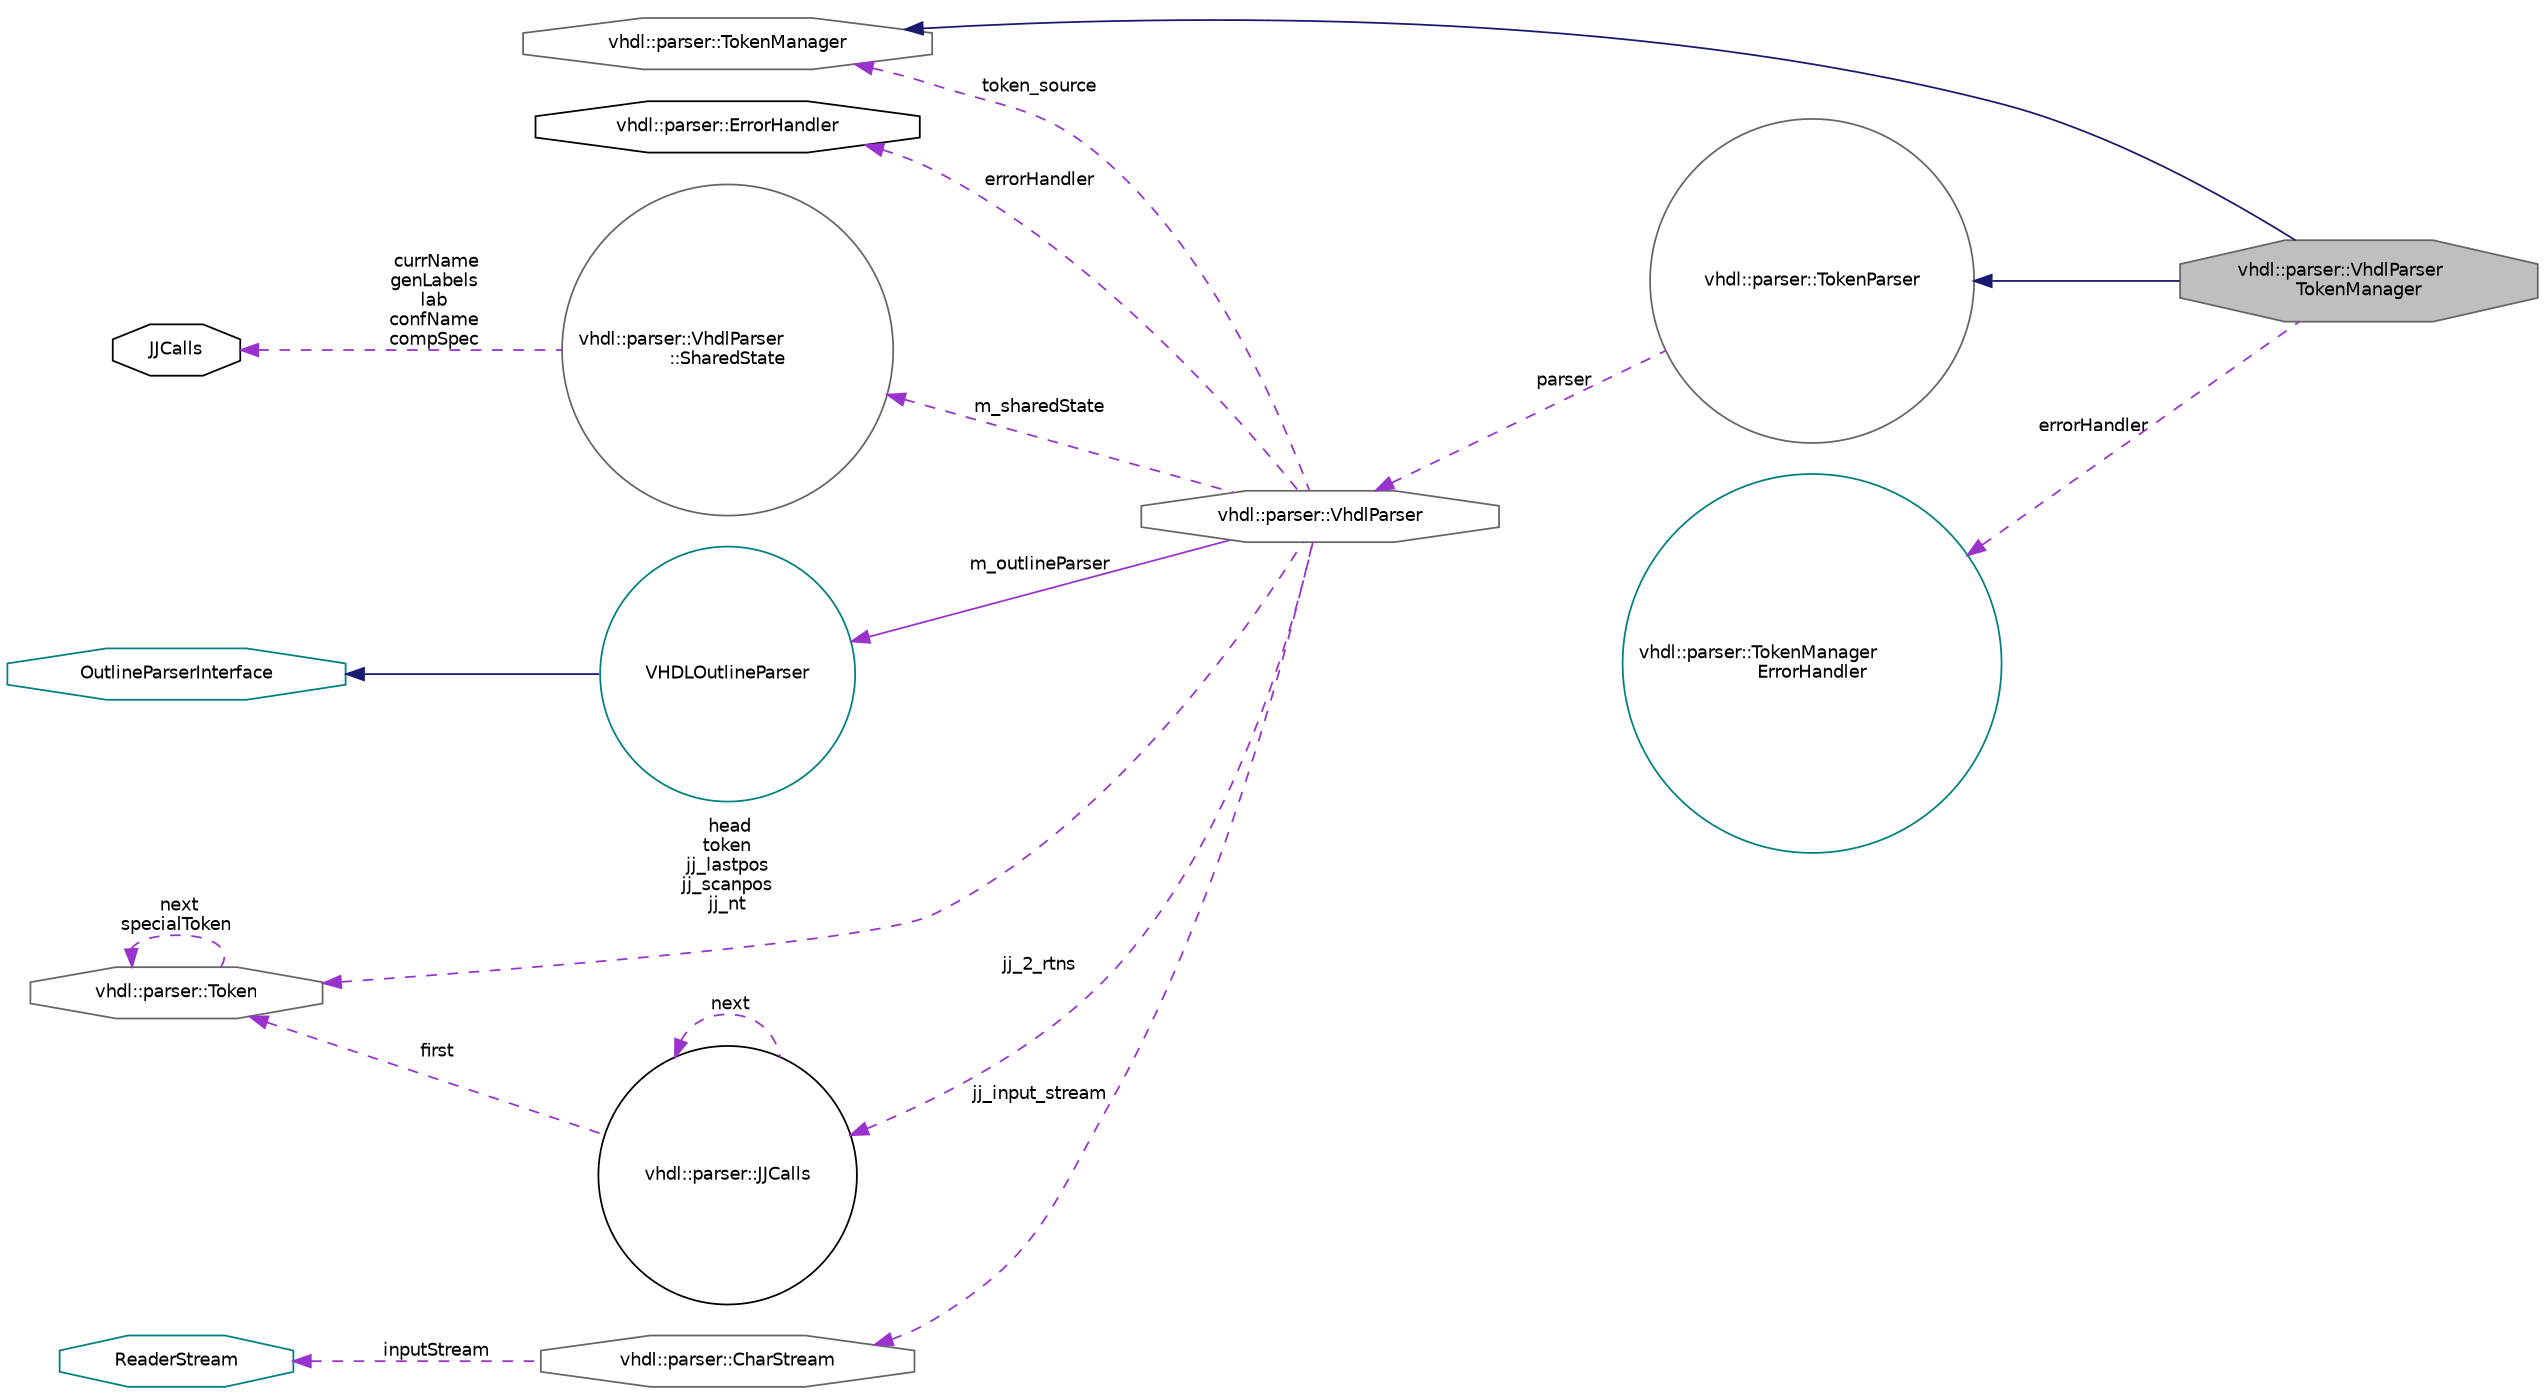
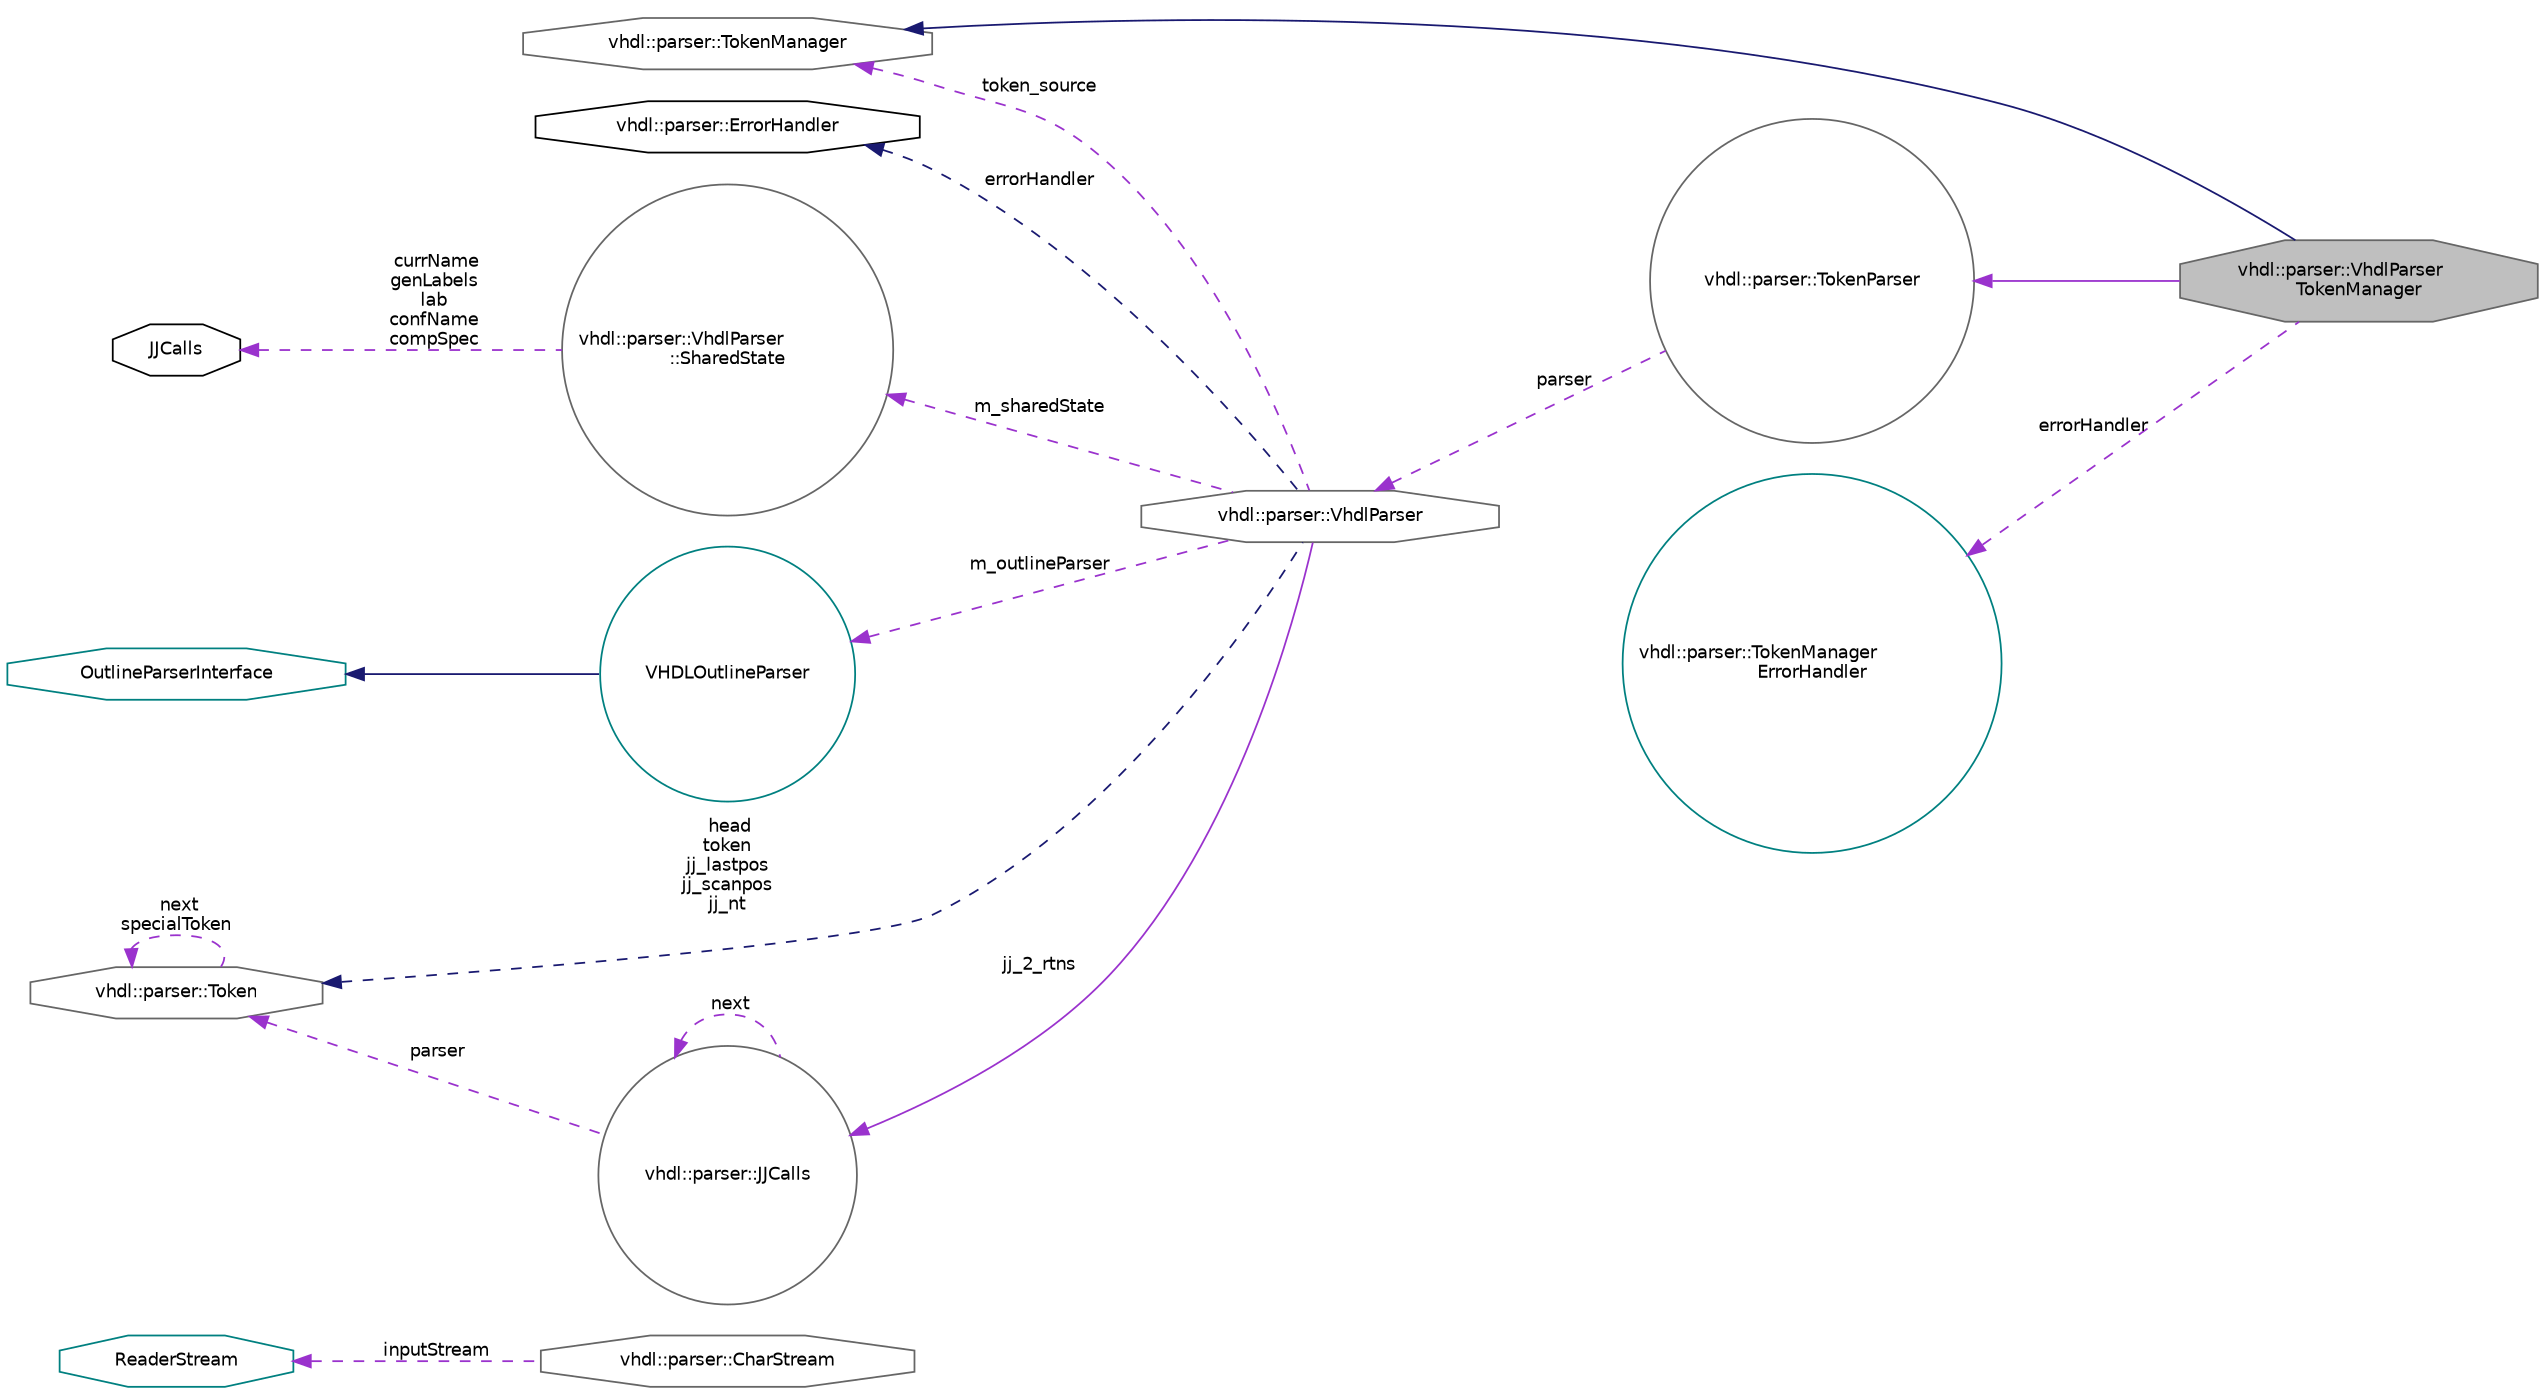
edge "vhdl::parser::VhdlParser TokenManager" -> "vhdl::parser::TokenParser": color midnightblue -> darkorchid3
edge "vhdl::parser::VhdlParser" -> "vhdl::parser::ErrorHandler": color darkorchid3 -> midnightblue
edge "vhdl::parser::VhdlParser" -> "VHDLOutlineParser": style solid -> dashed
edge "vhdl::parser::VhdlParser" -> "vhdl::parser::JJCalls": style dashed -> solid
edge "vhdl::parser::VhdlParser" -> "vhdl::parser::Token": color darkorchid3 -> midnightblue
edge "vhdl::parser::VhdlParser" -> "vhdl::parser::CharStream": removed, label "jj_input_stream"
edge "vhdl::parser::JJCalls" -> "vhdl::parser::Token": label " first" -> " parser"
node "vhdl::parser::JJCalls": color black -> gray40
